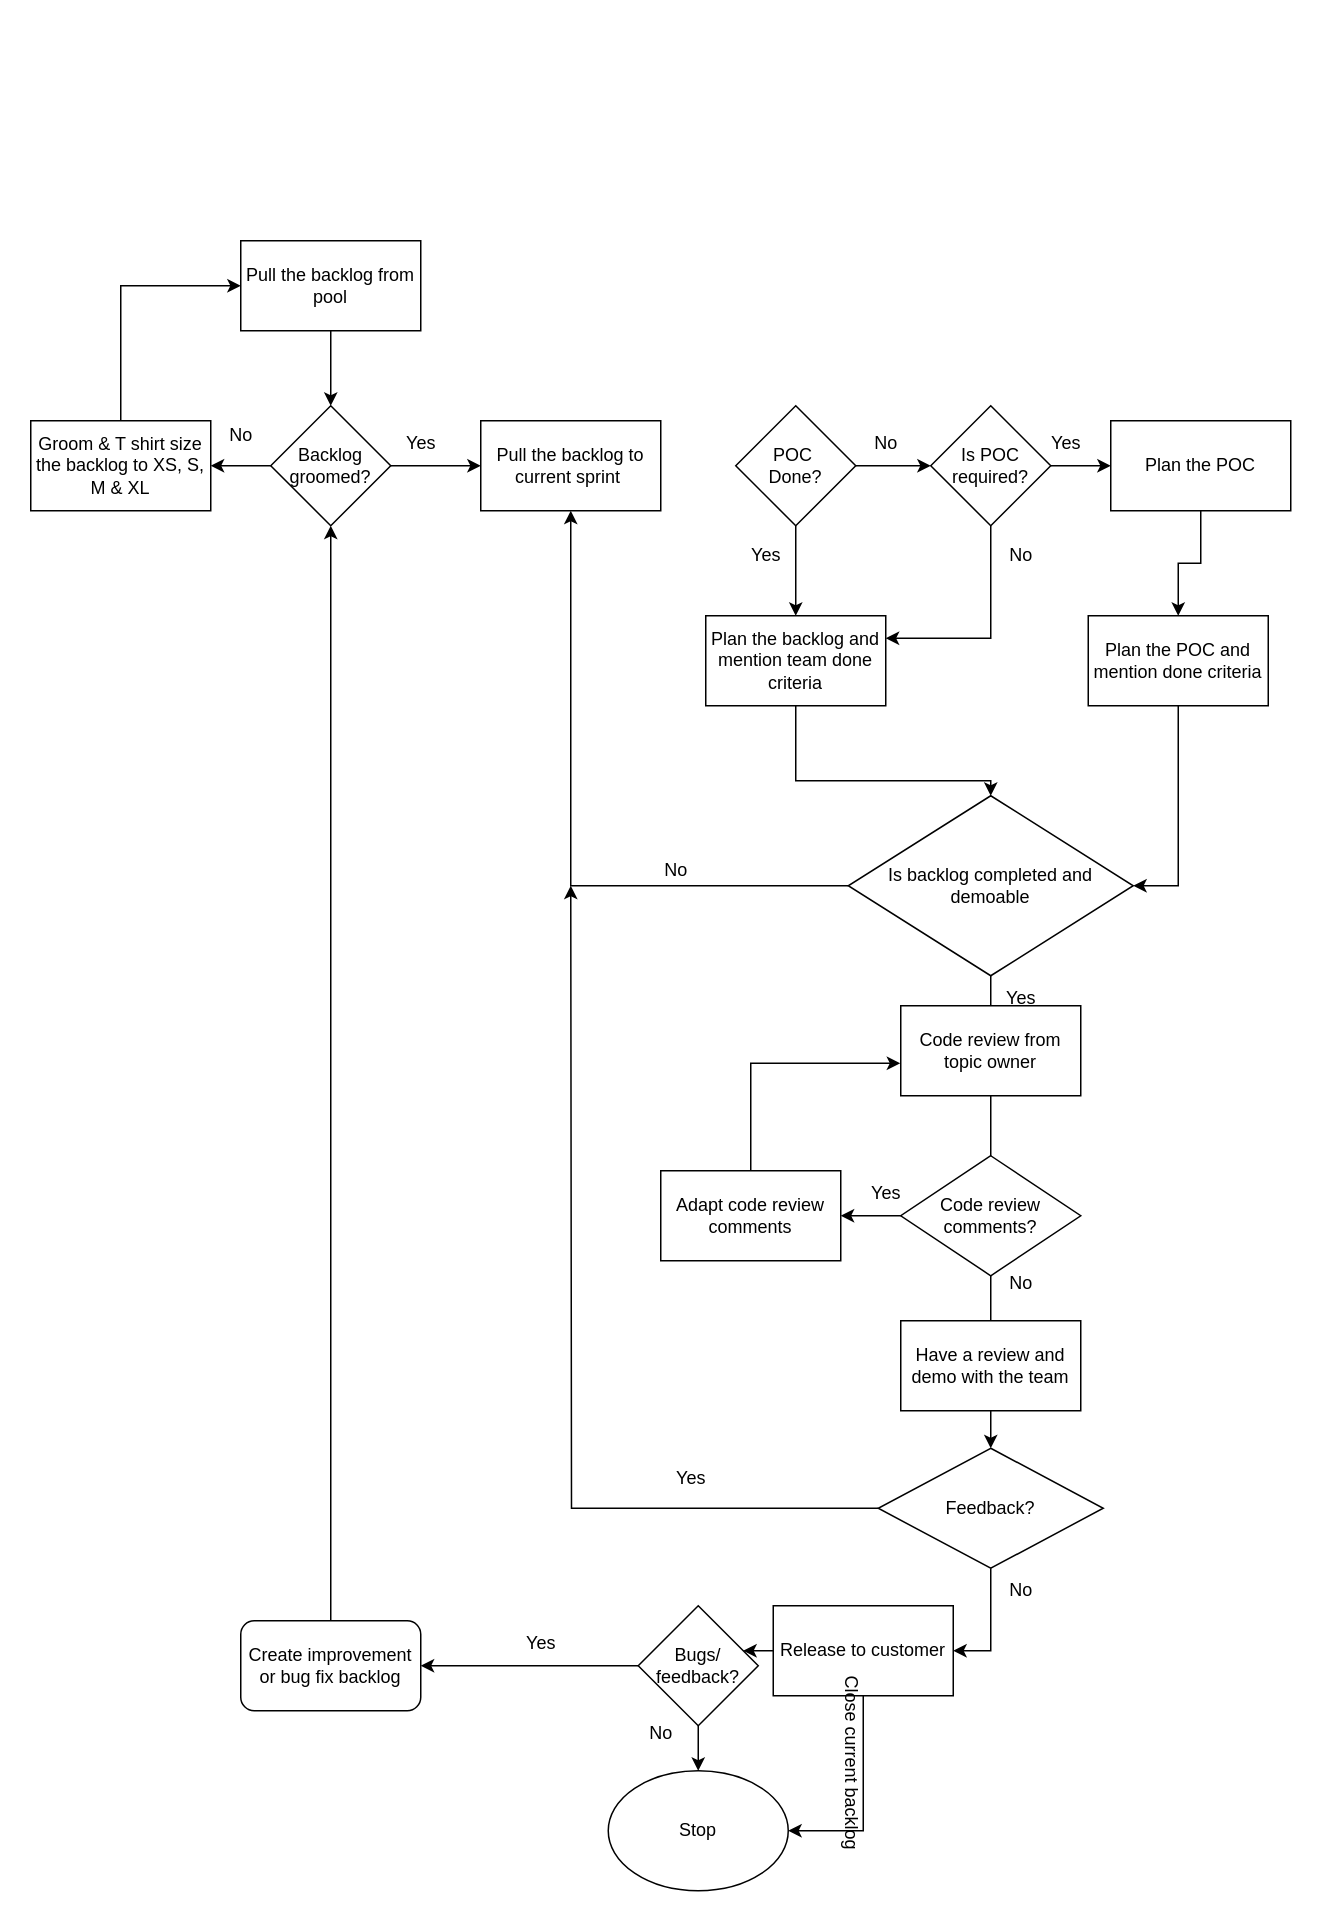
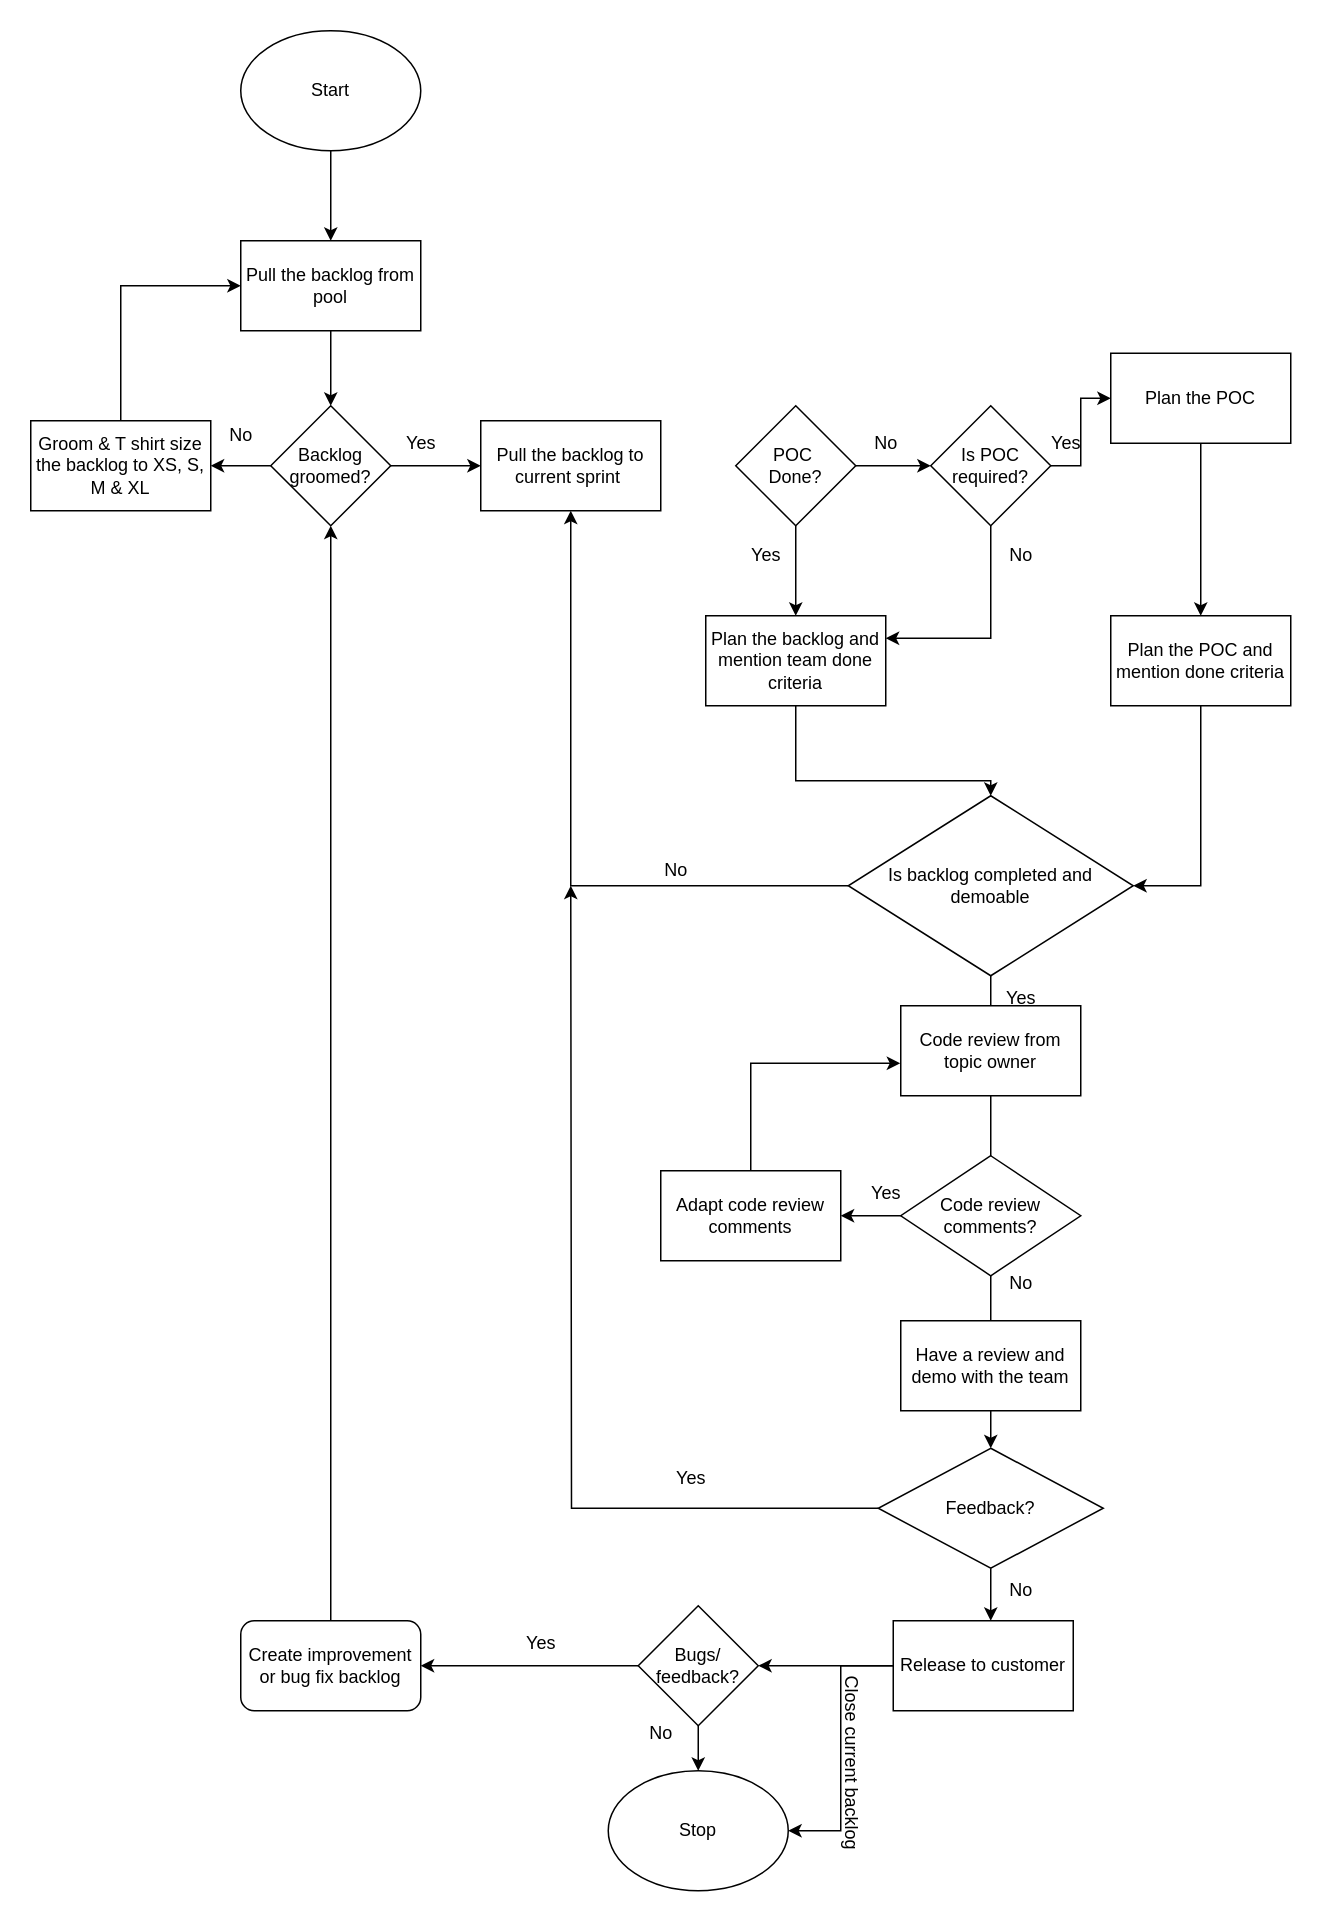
node "Start": added
edge "Start" -> "Pull the backlog from pool": added
node "Plan the POC": moved (1201, 466) -> (1201, 398)
node "Plan the POC and mention done criteria": moved (1178, 661) -> (1201, 661)
node "Release to customer": moved (863, 1651) -> (983, 1666)
